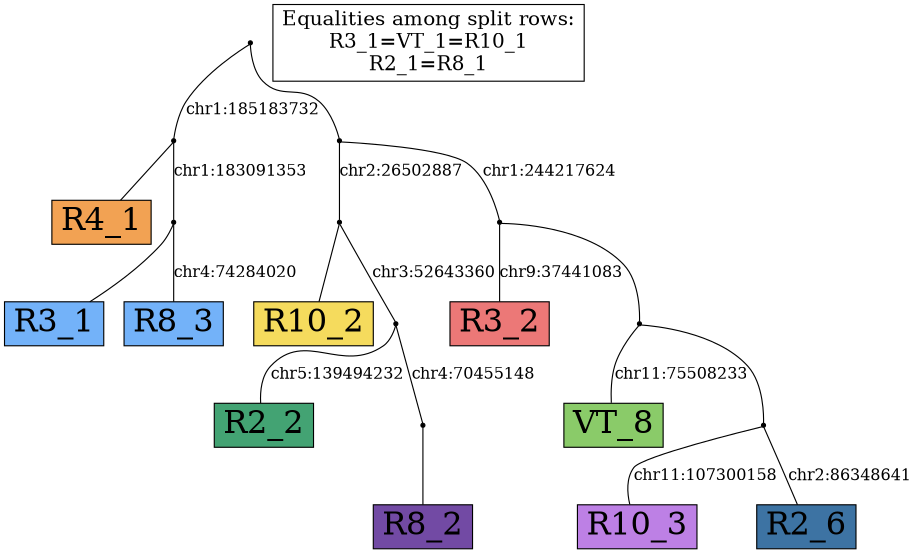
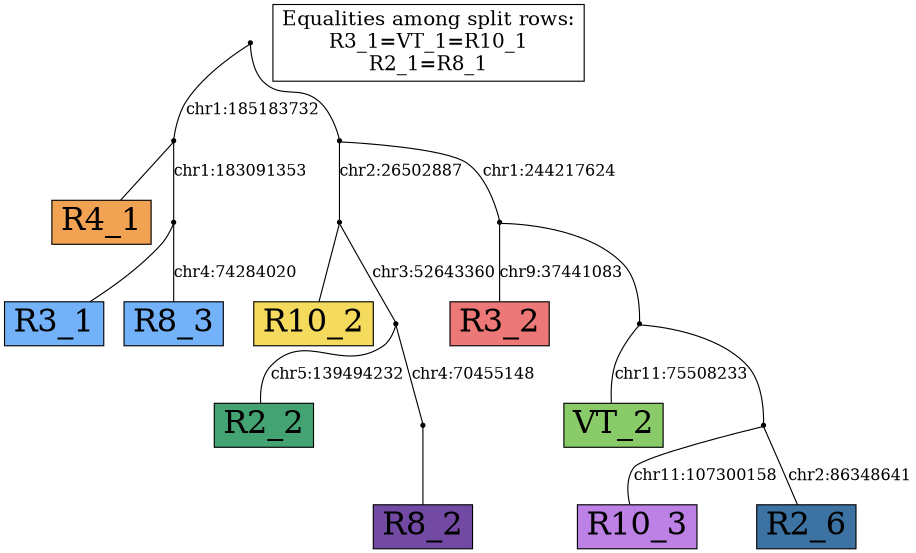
node "VT_8": label "VT_8" -> "VT_2"
